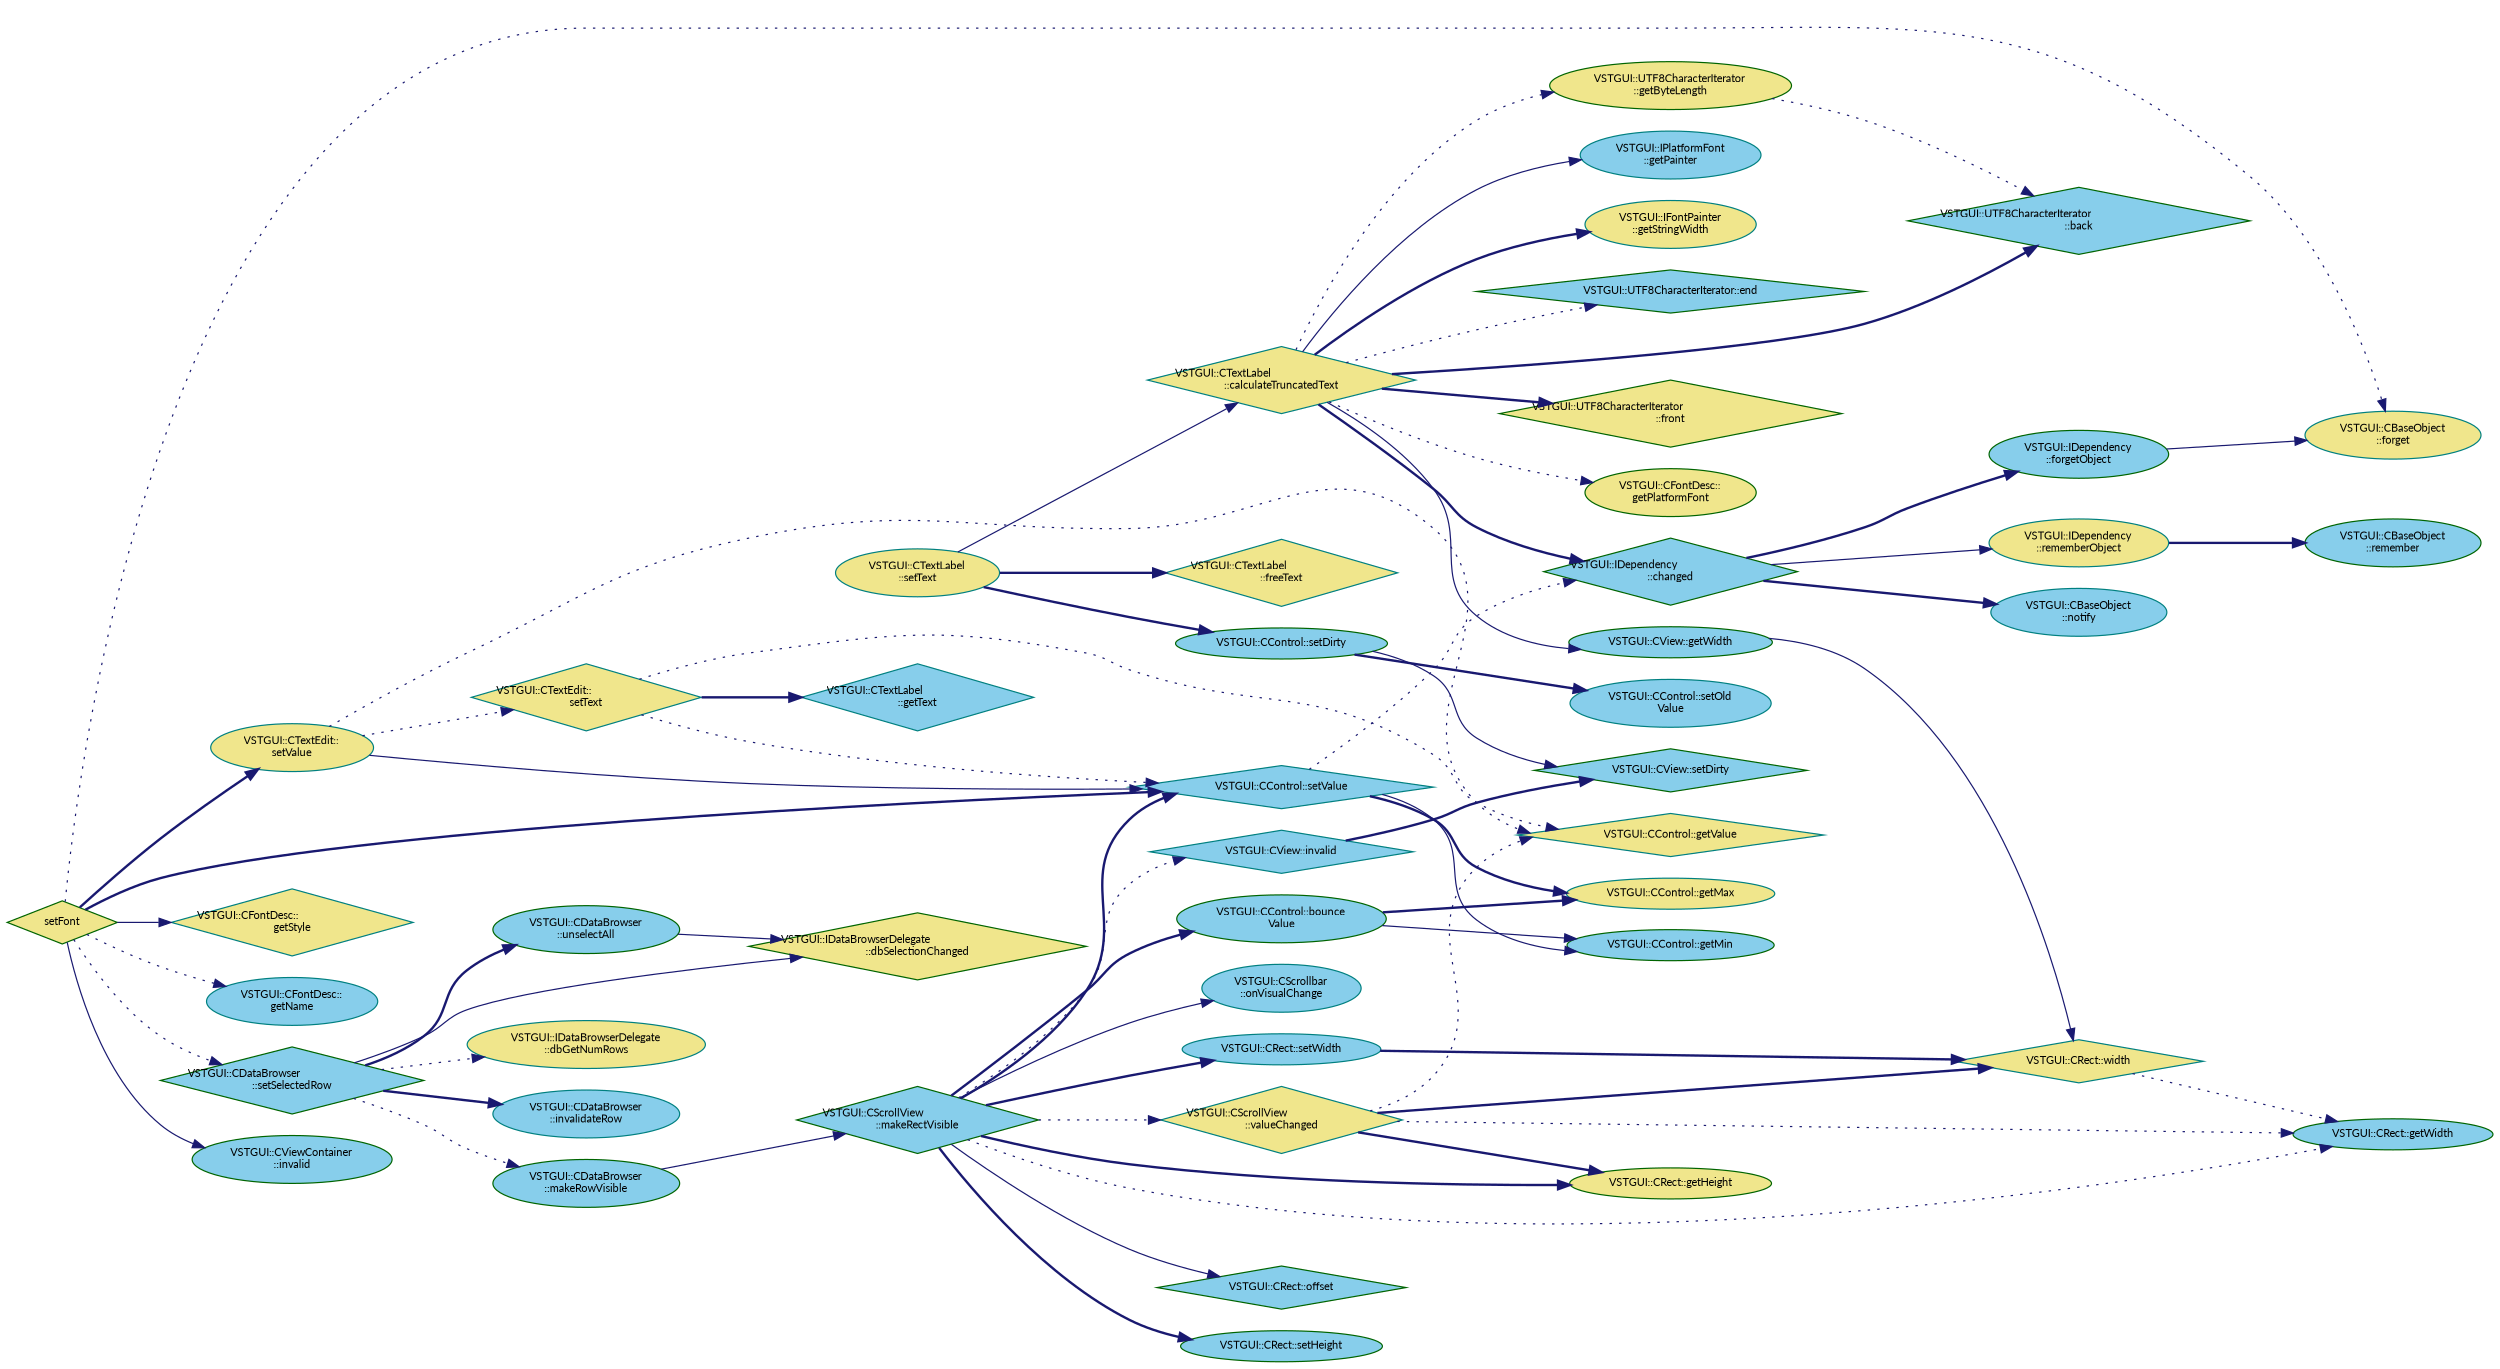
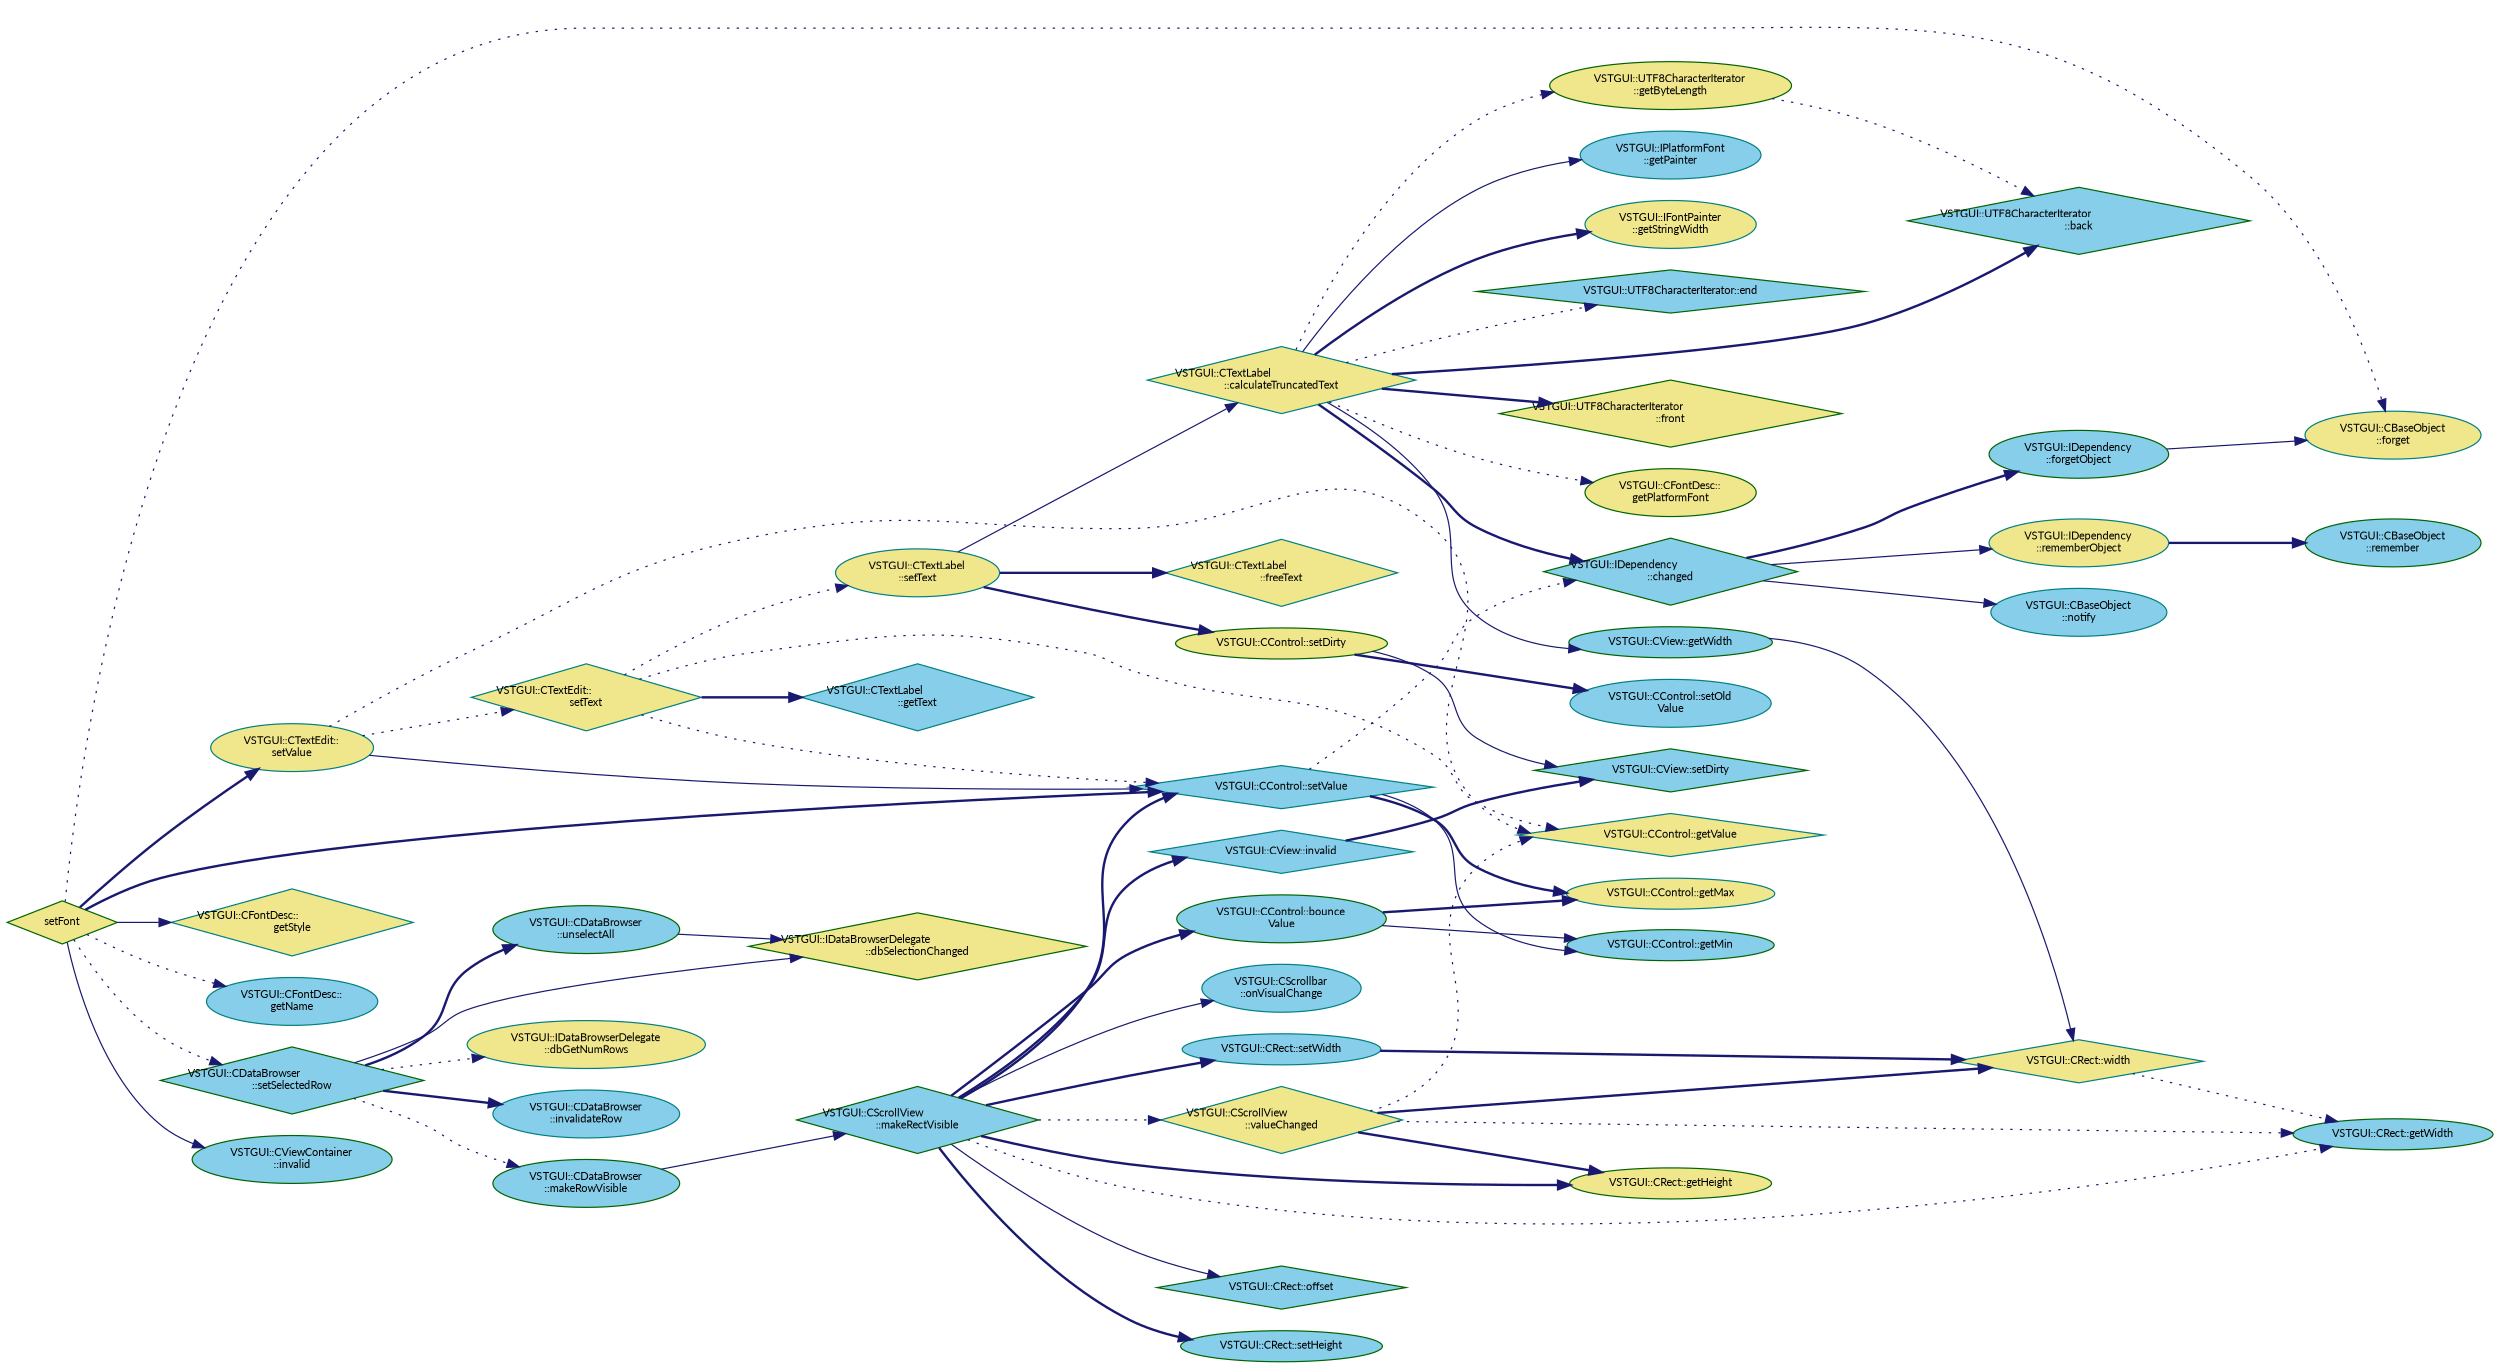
edge "VSTGUI::IDependency ::changed" -> "VSTGUI::CBaseObject ::notify": style bold -> solid
edge "VSTGUI::CTextEdit:: setText" -> "VSTGUI::CTextLabel ::setText": added
node "VSTGUI::CControl::setDirty": fillcolor skyblue -> khaki
edge "VSTGUI::CScrollView ::makeRectVisible" -> "VSTGUI::CView::invalid": style dotted -> bold
